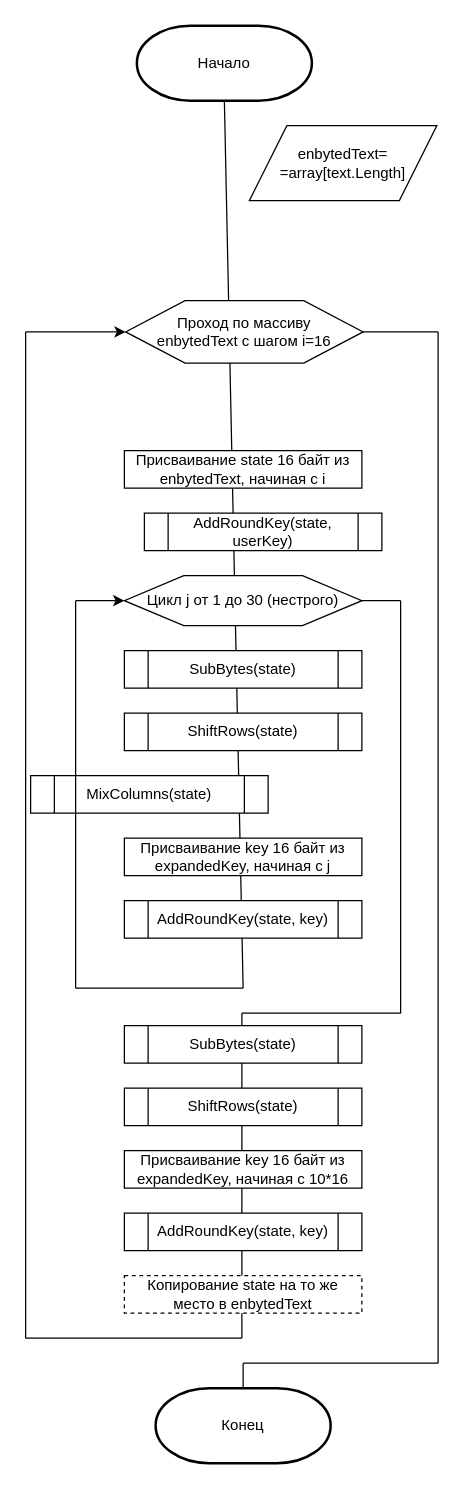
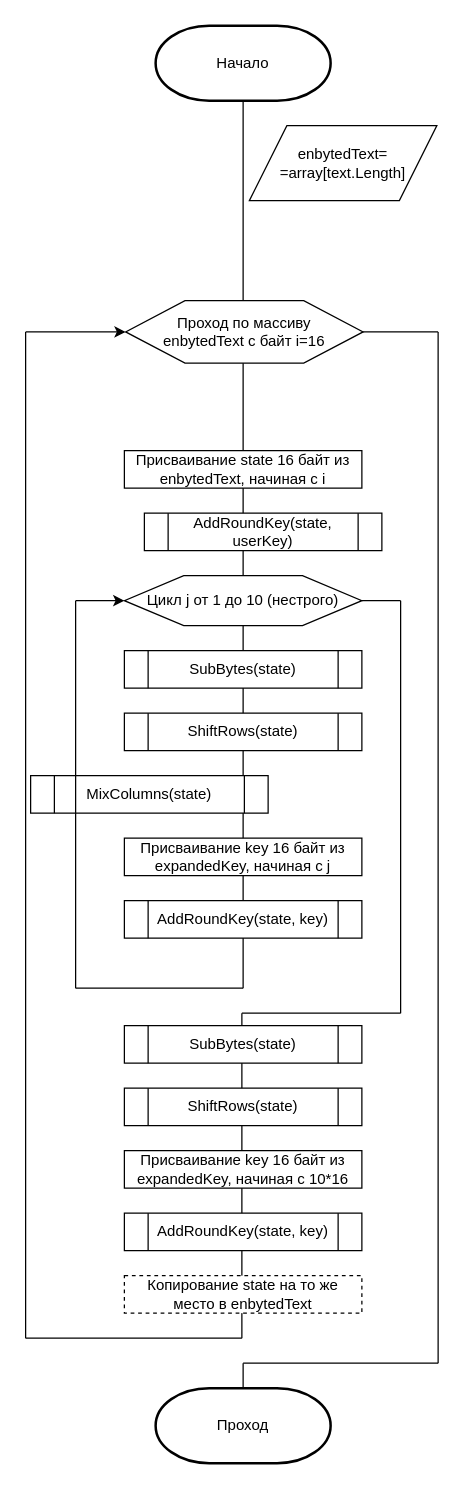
node "Начало": moved (224, 63) -> (243, 63)
node "Проход по массиву enbytedText с шагом i=16": label "Проход по массиву enbytedText с шагом i=16" -> "Проход по массиву enbytedText с байт i=16"
node "Цикл j от 1 до 30 (нестрого)": label "Цикл j от 1 до 30 (нестрого)" -> "Цикл j от 1 до 10 (нестрого)"
node "Конец": label "Конец" -> "Проход"
